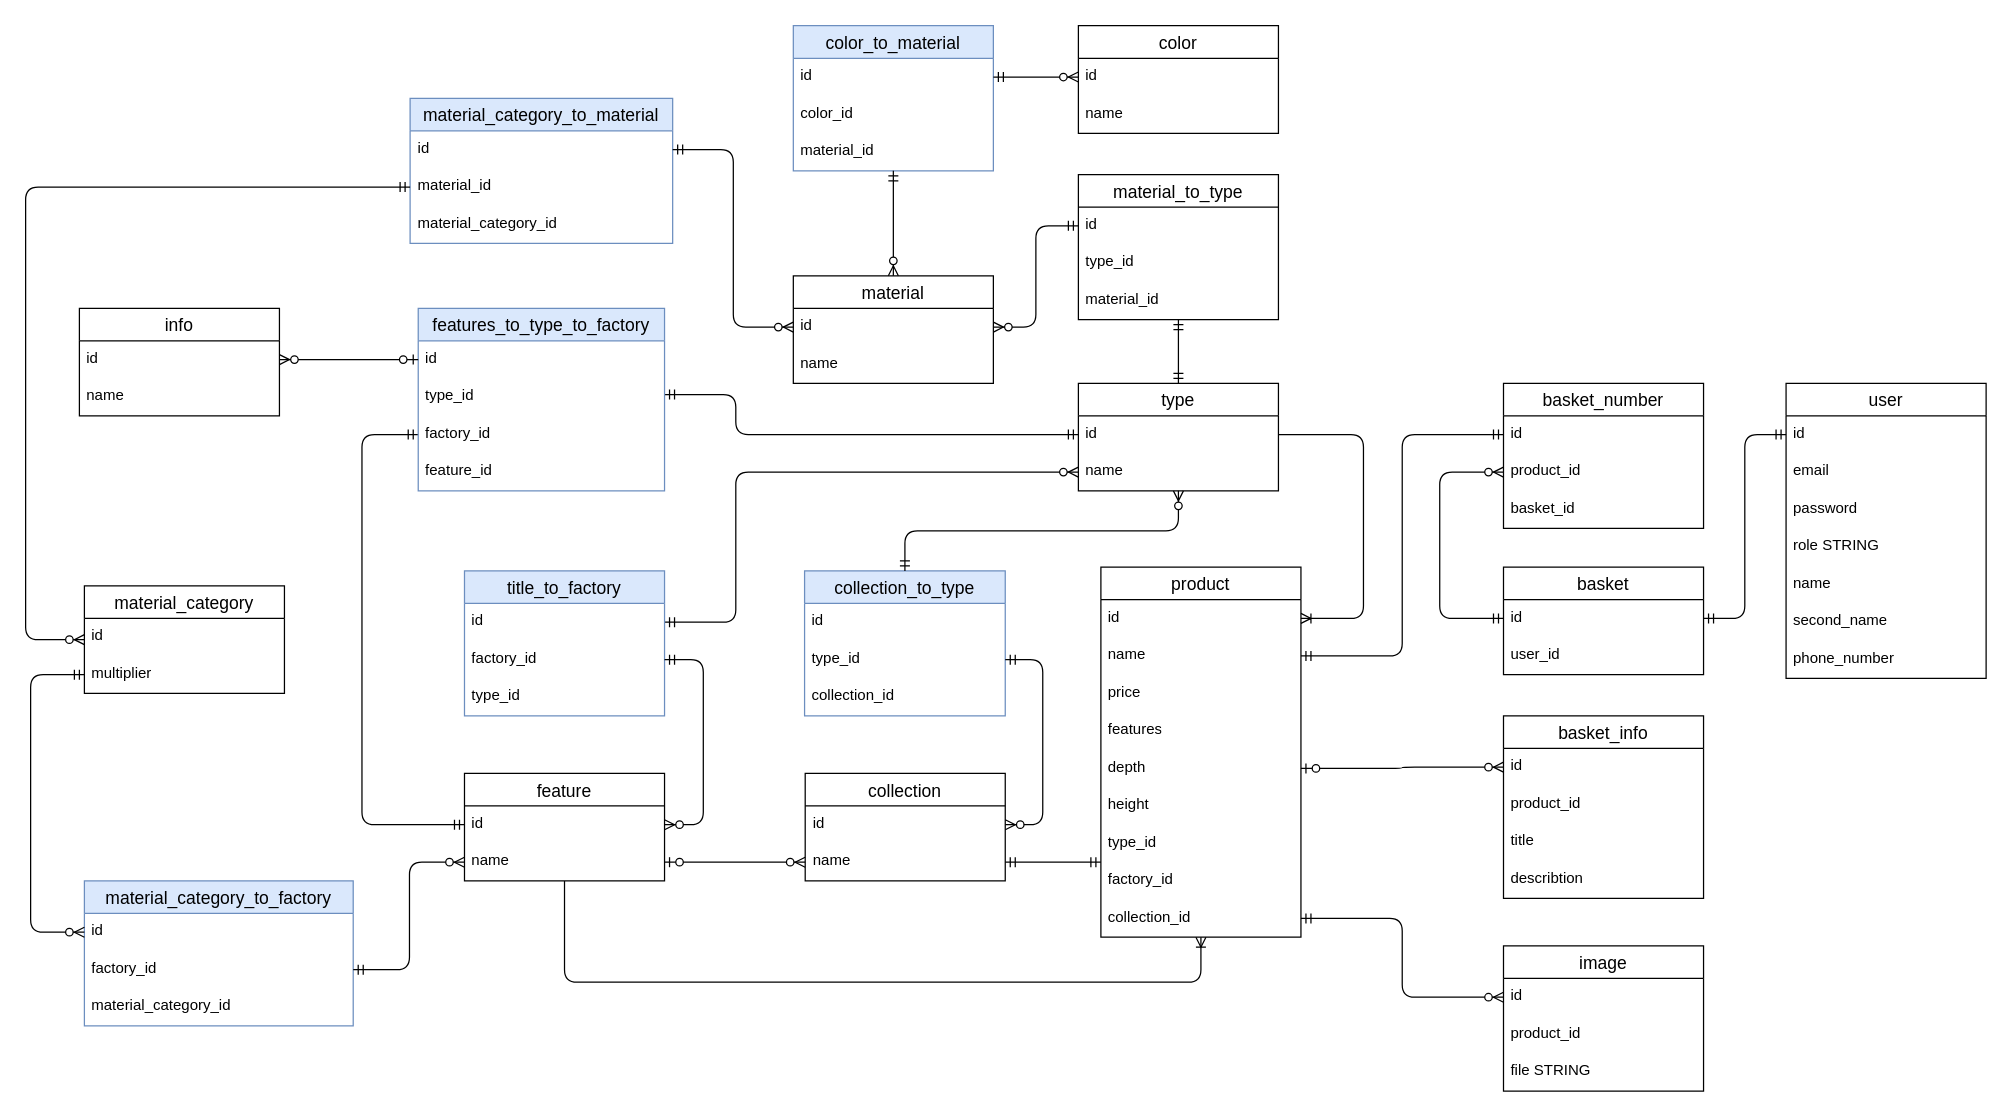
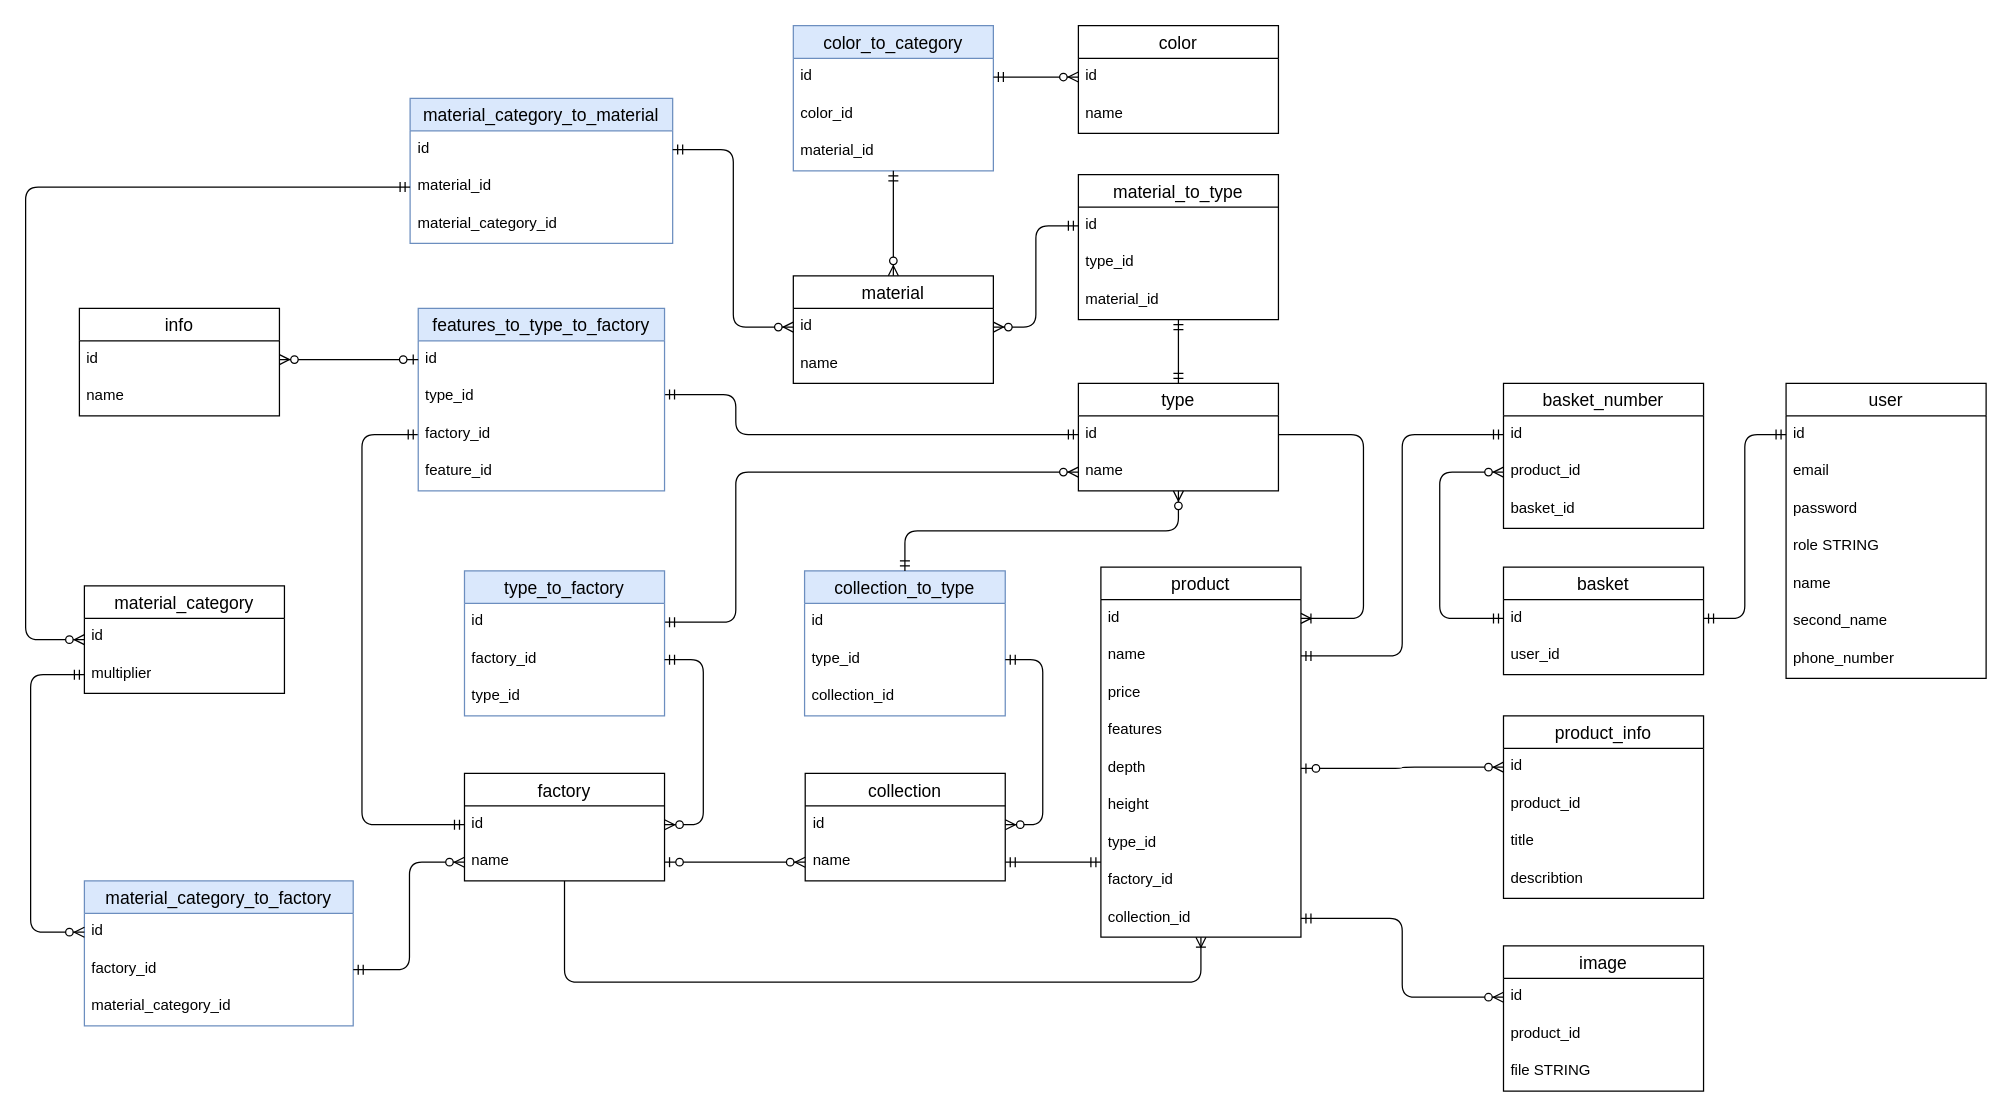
node "color_to_material": label "color_to_material" -> "color_to_category"
node "title_to_factory": label "title_to_factory" -> "type_to_factory"
node "basket_info": label "basket_info" -> "product_info"
node "feature": label "feature" -> "factory"
